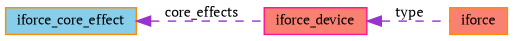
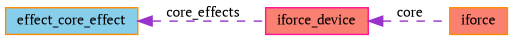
edge "iforce" -> "iforce_device": label " type" -> " core"
node "iforce_core_effect": label "iforce_core_effect" -> "effect_core_effect"
